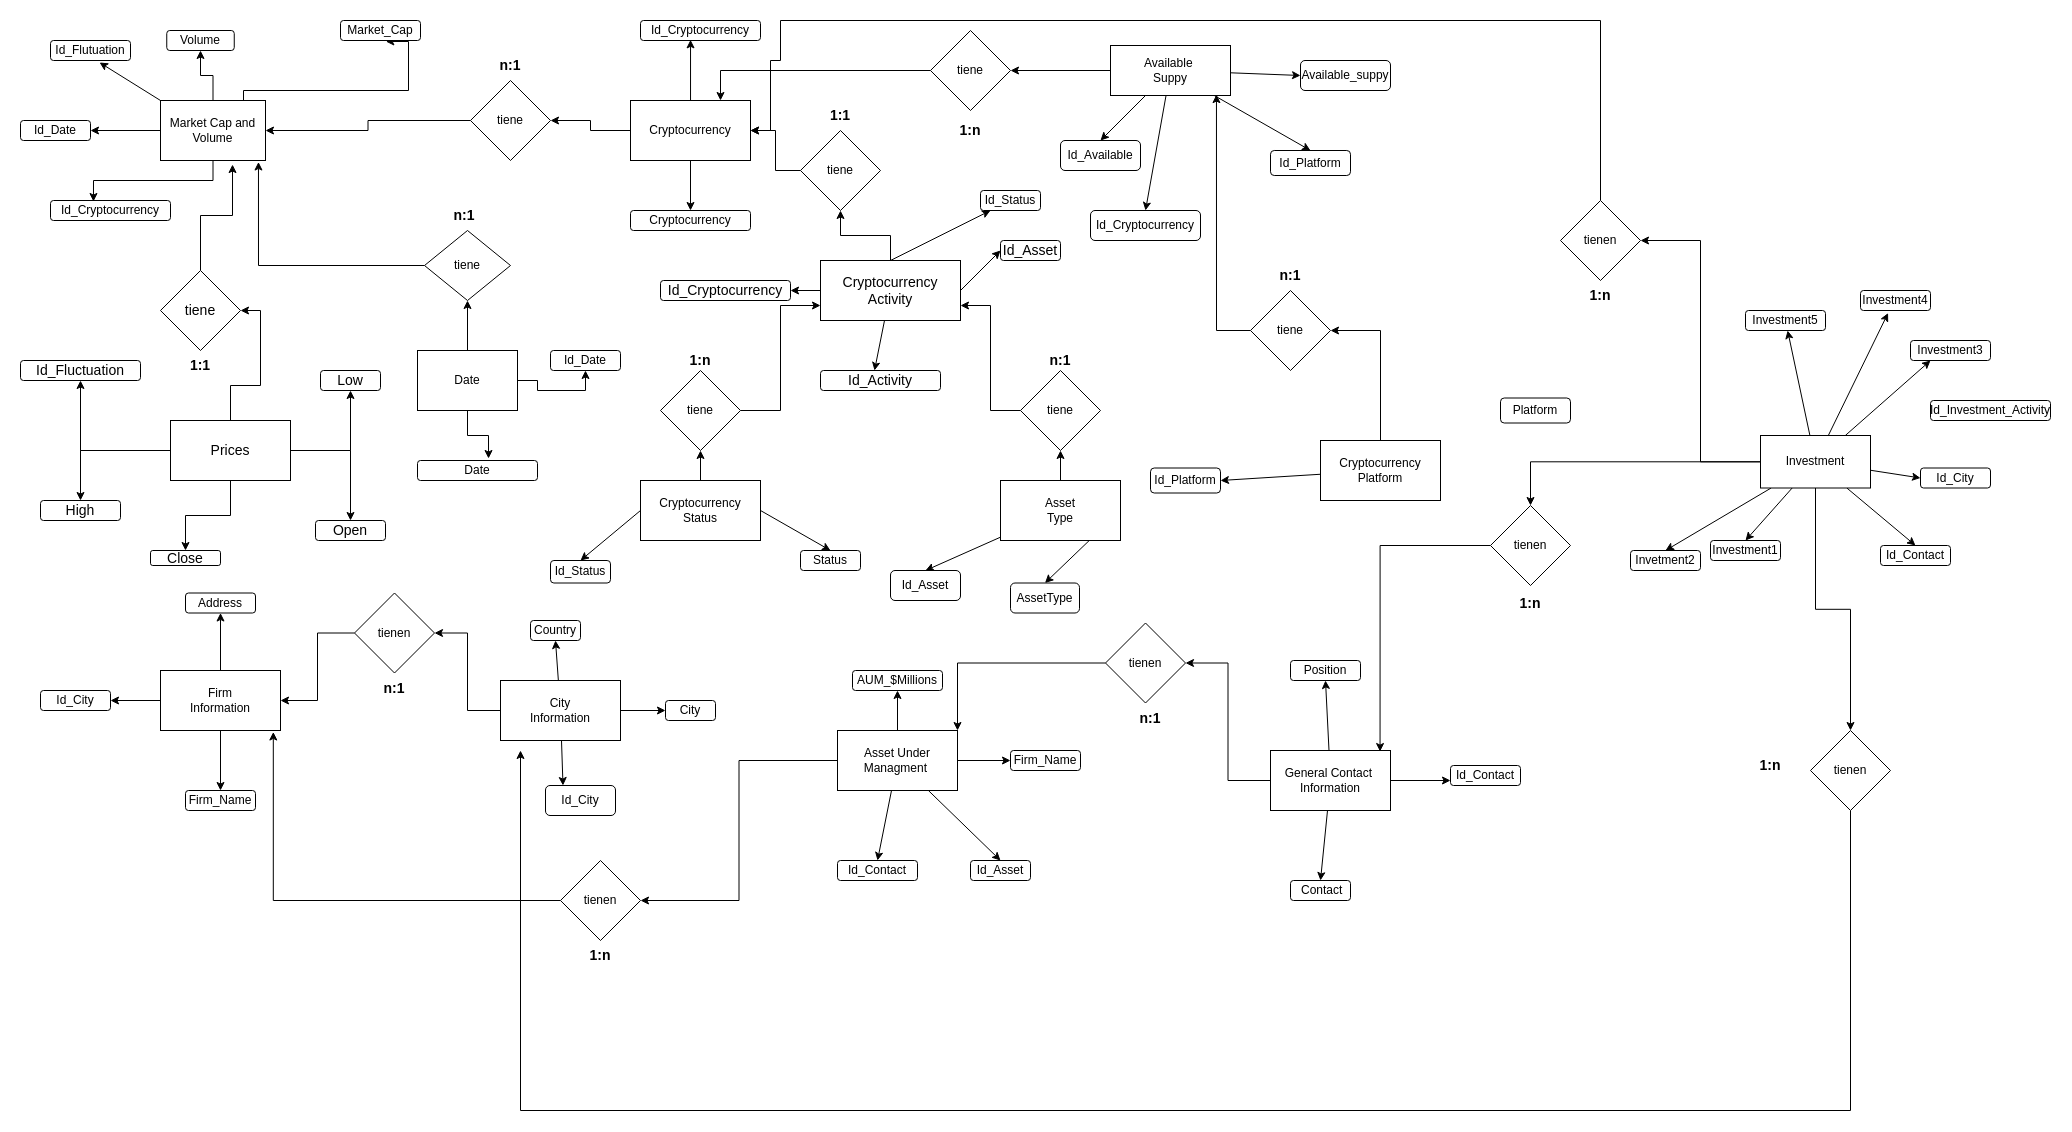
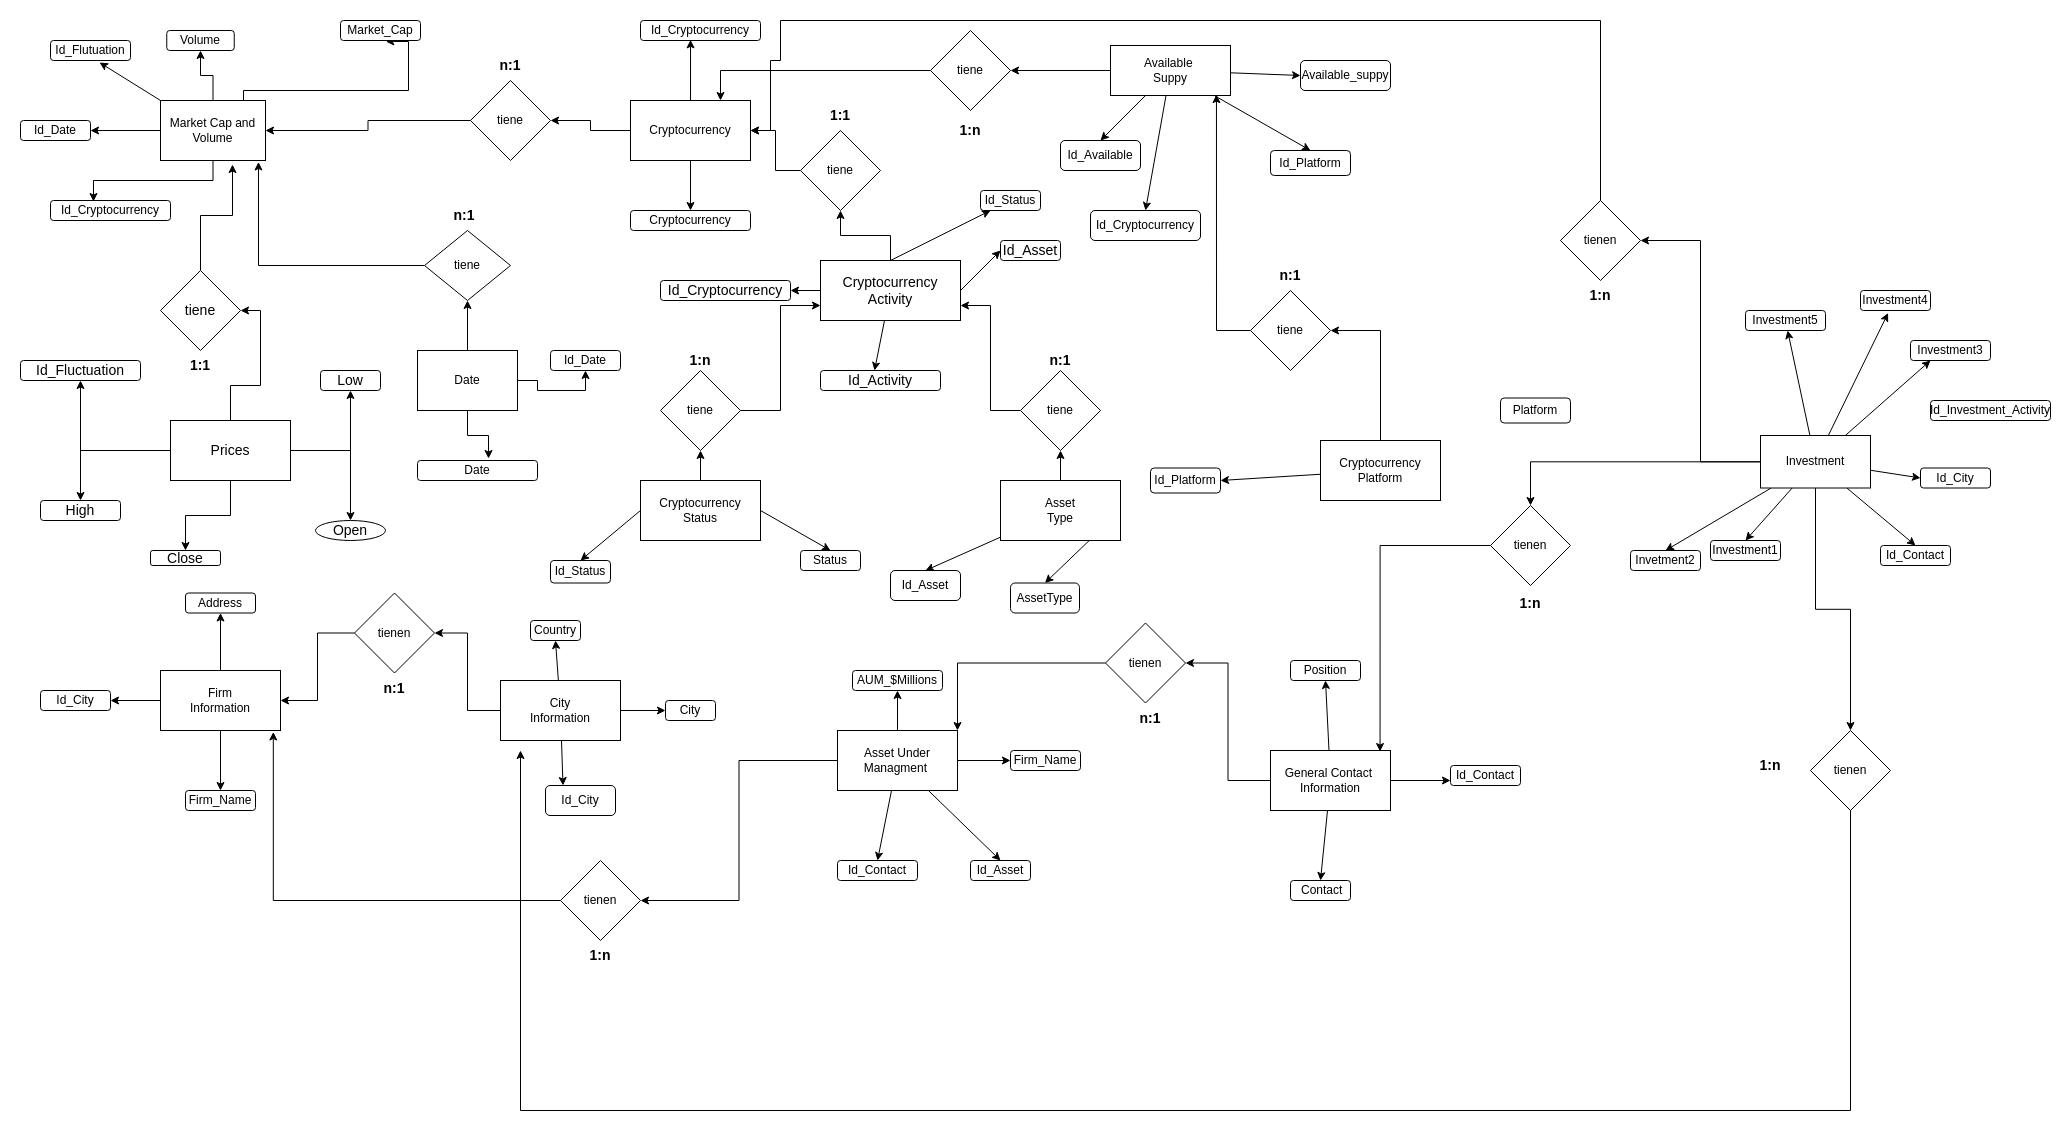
node "Open": shape rounded rectangle -> ellipse
